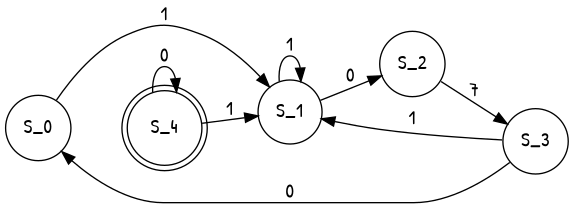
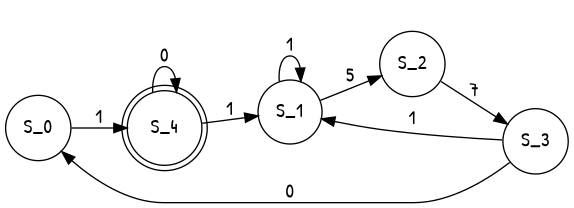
edge "S_0" -> "S_1": now "S_0" -> "S_4"
edge "S_1" -> "S_2": label "0" -> "5"
